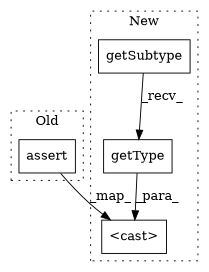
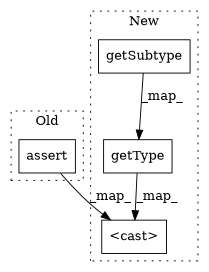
edge "getSubtype" -> "getType": label "_recv_" -> "_map_"
edge "getType" -> "<cast>": label "_para_" -> "_map_"
